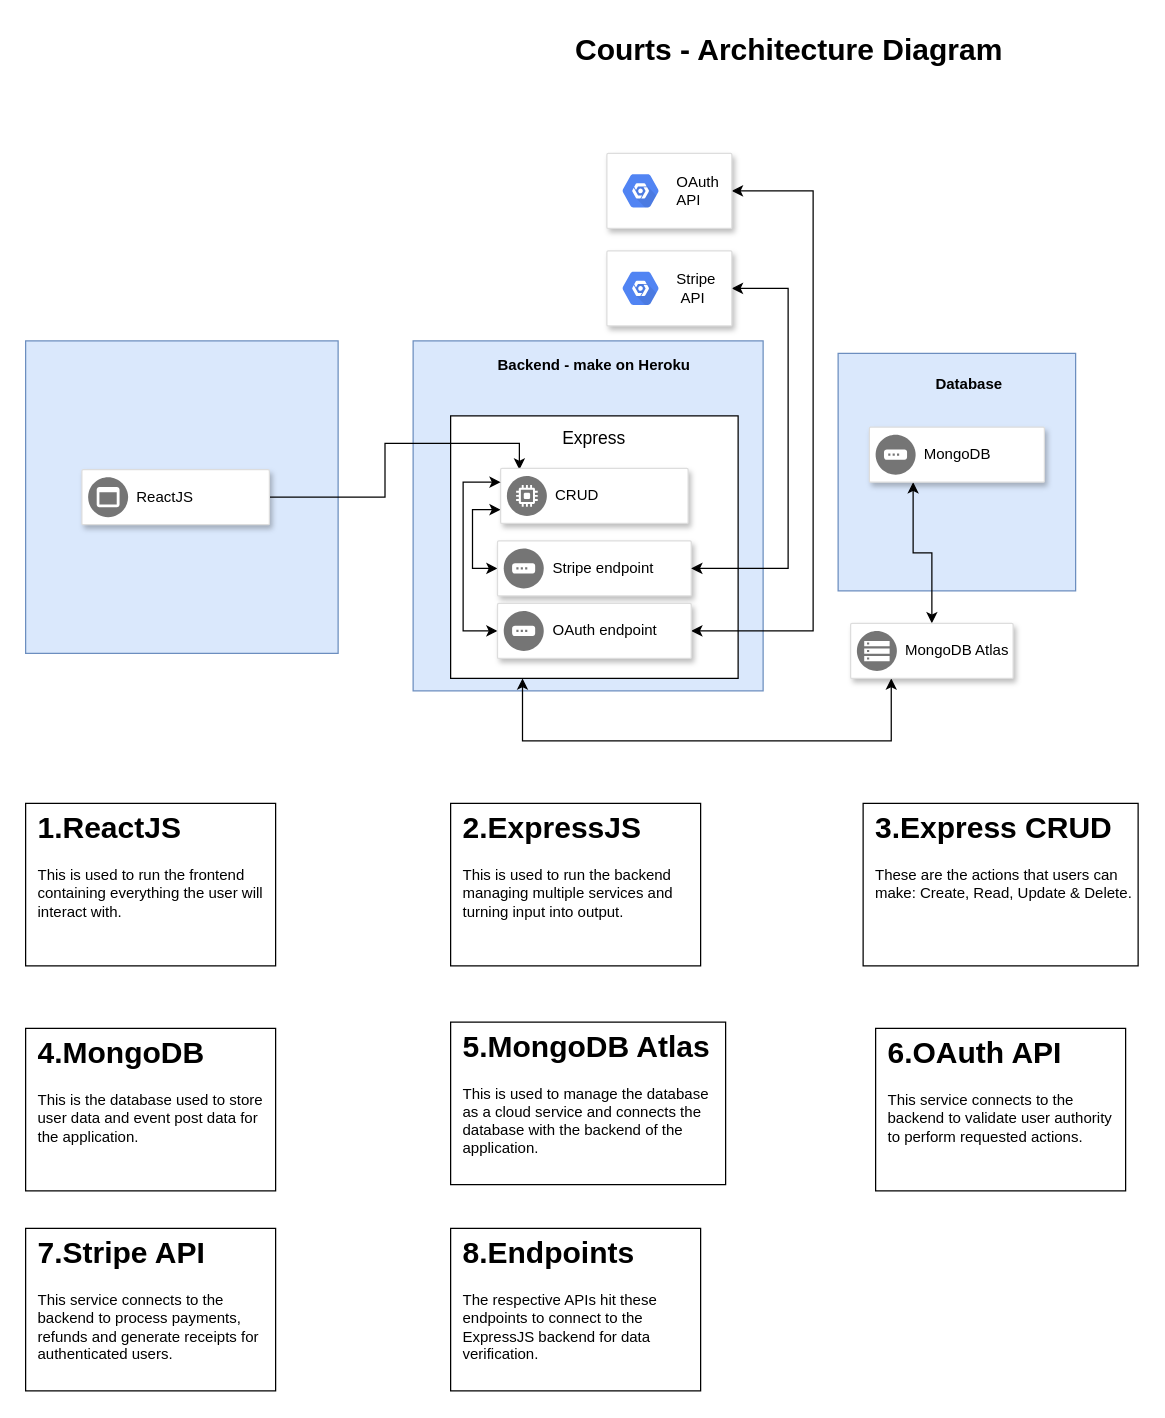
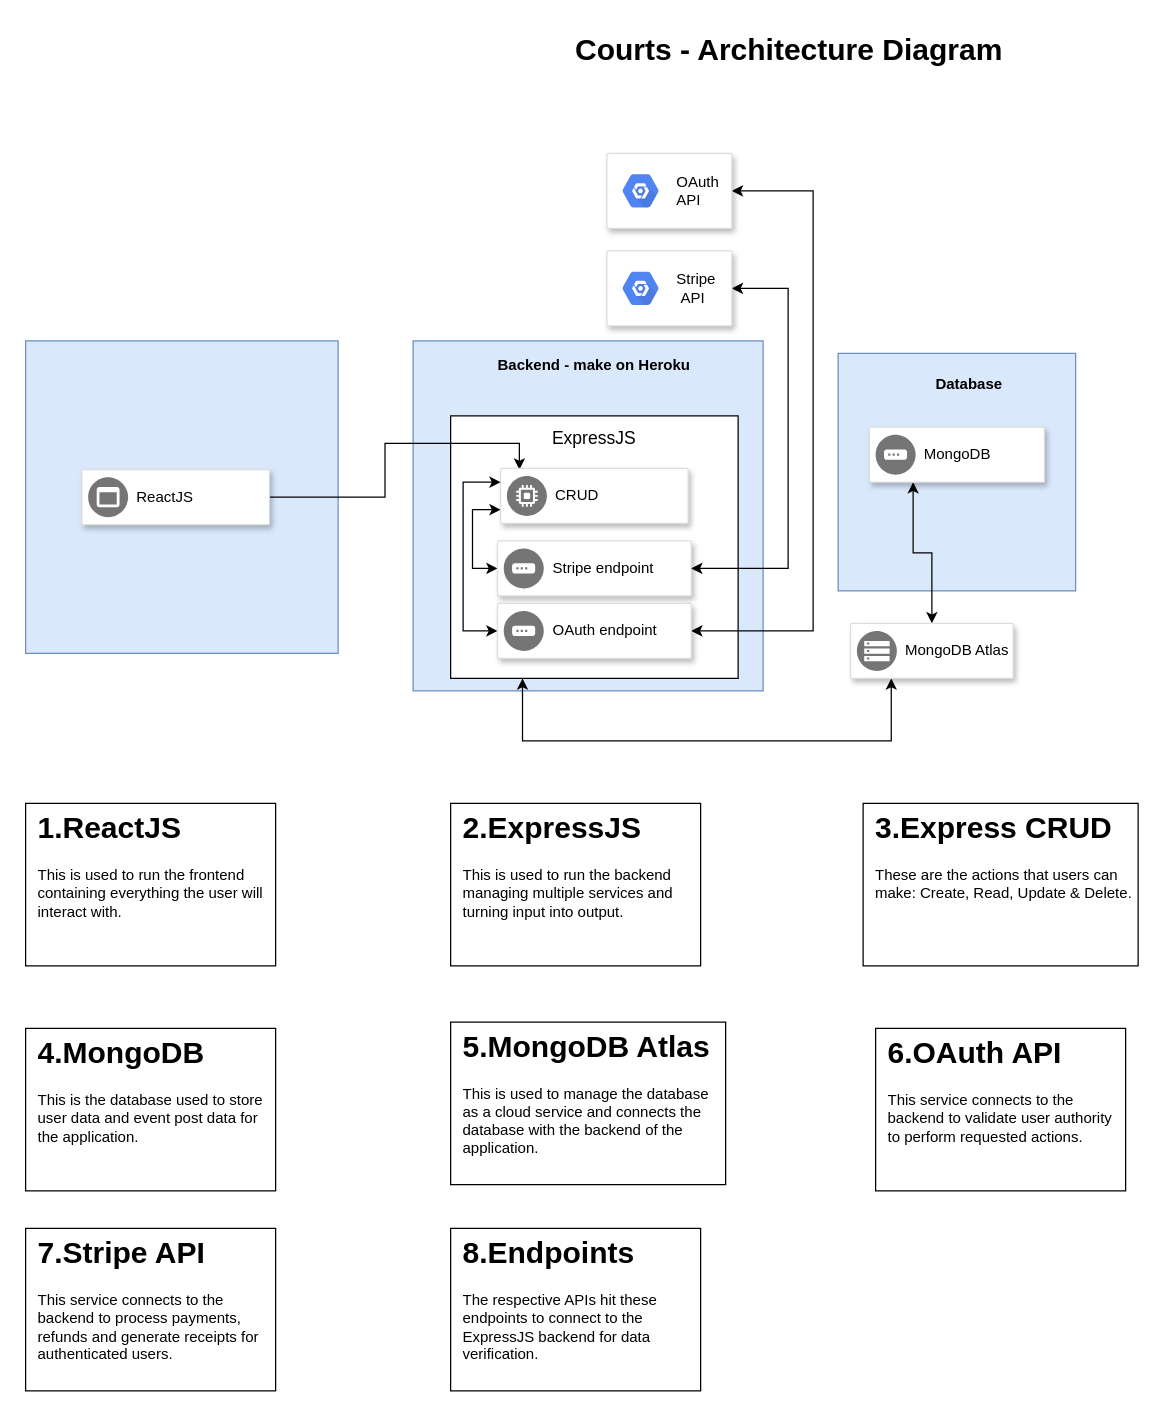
node "Express": label "Express" -> "ExpressJS"
